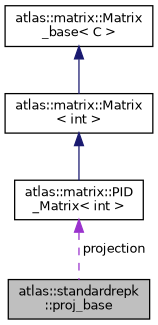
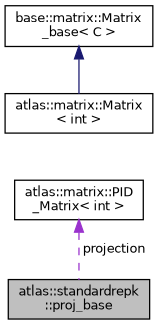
node "atlas::matrix::Matrix _base< C >": label "atlas::matrix::Matrix _base< C >" -> "base::matrix::Matrix _base< C >"
edge "atlas::matrix::PID _Matrix< int >" -> "atlas::matrix::Matrix < int >": removed
